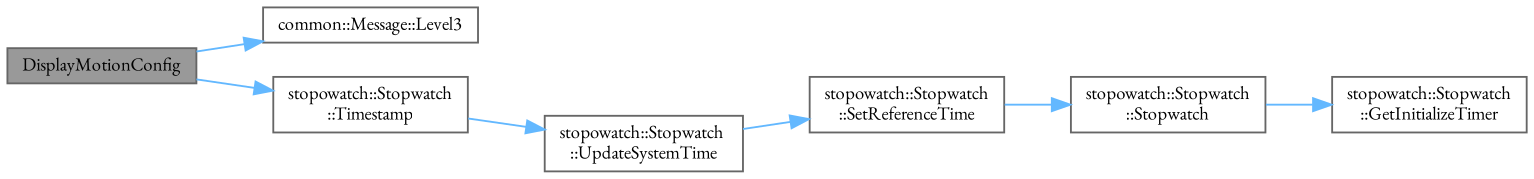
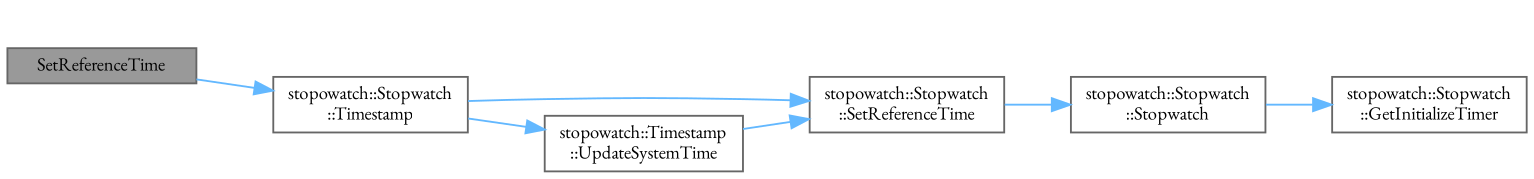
node "common::Message::Level3": removed
node "DisplayMotionConfig": label "DisplayMotionConfig" -> "SetReferenceTime"
edge "stopowatch::Stopwatch ::Timestamp" -> "stopowatch::Stopwatch ::SetReferenceTime": added
node "stopowatch::Stopwatch ::UpdateSystemTime": label "stopowatch::Stopwatch ::UpdateSystemTime" -> "stopowatch::Timestamp ::UpdateSystemTime"
